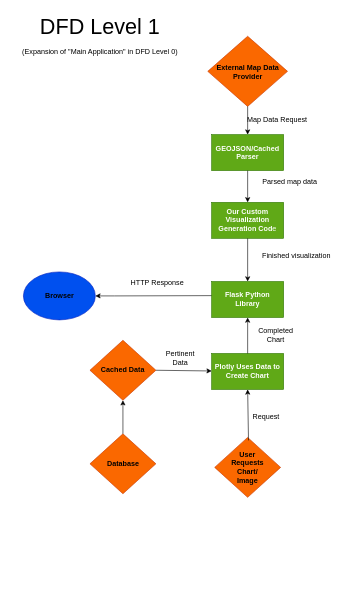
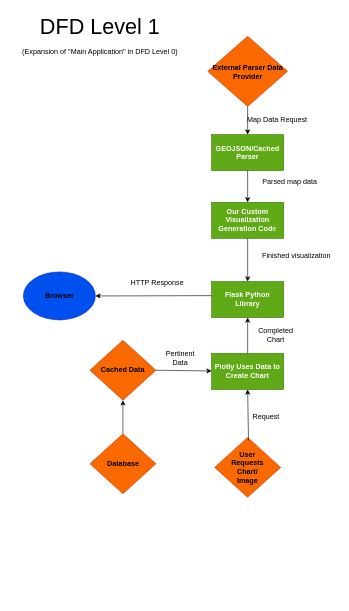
node "External Map Data Provider": label "External Map Data Provider" -> "External Parser Data Provider"
